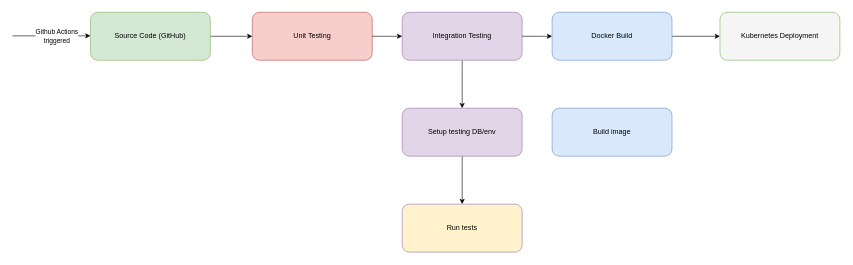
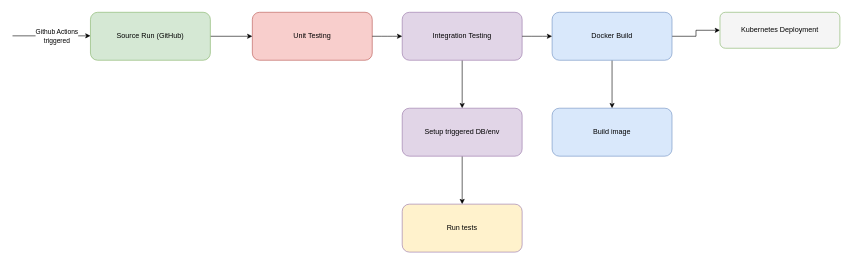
node "Source Code (GitHub)": label "Source Code (GitHub)" -> "Source Run (GitHub)"
node "Kubernetes Deployment": size 120x48 -> 120x36
edge "Docker Build" -> "Build image": added
node "Setup testing DB/env": label "Setup testing DB/env" -> "Setup triggered DB/env"
